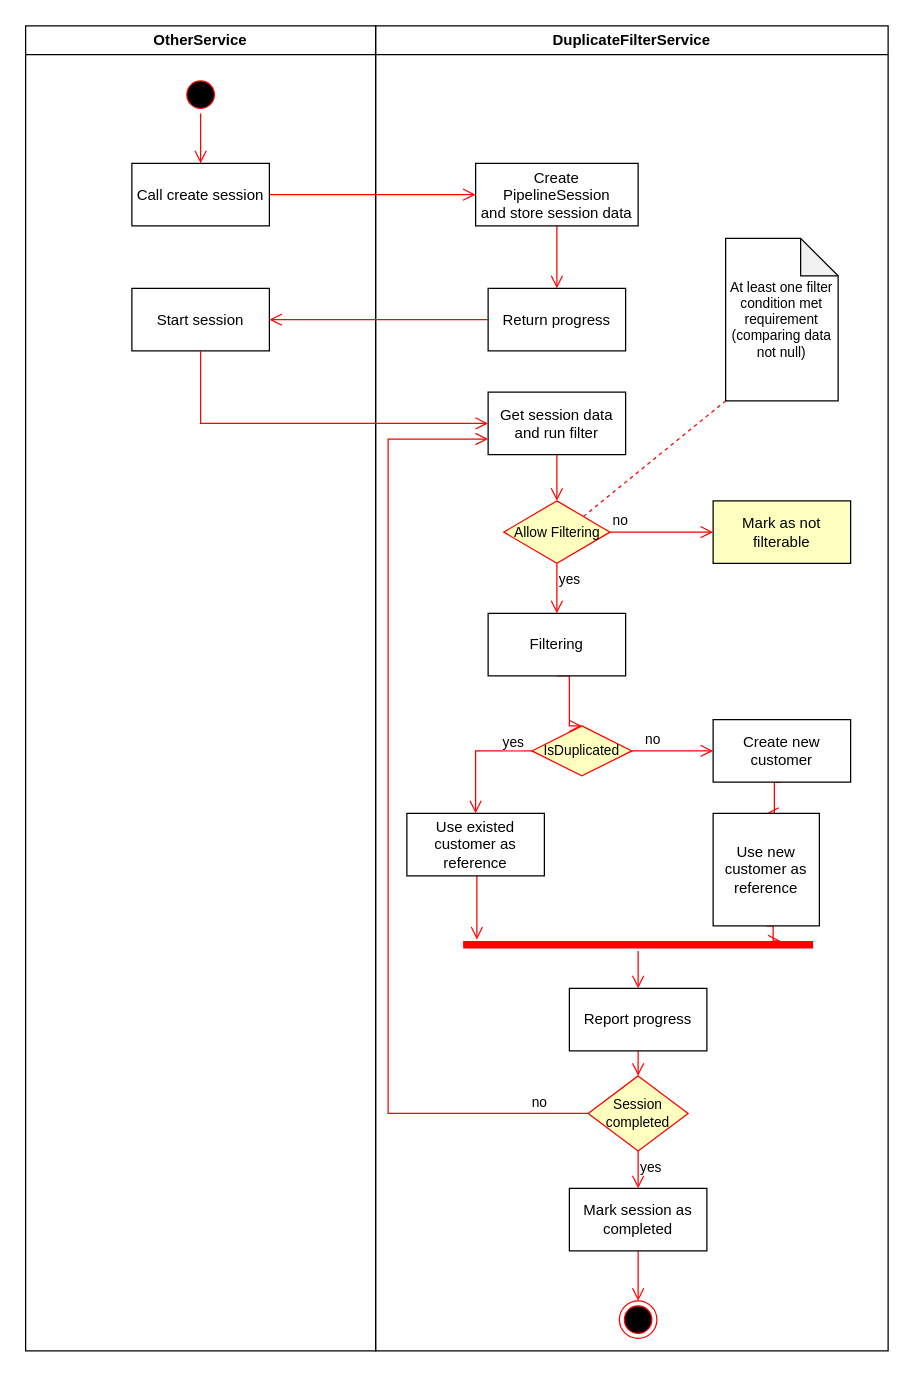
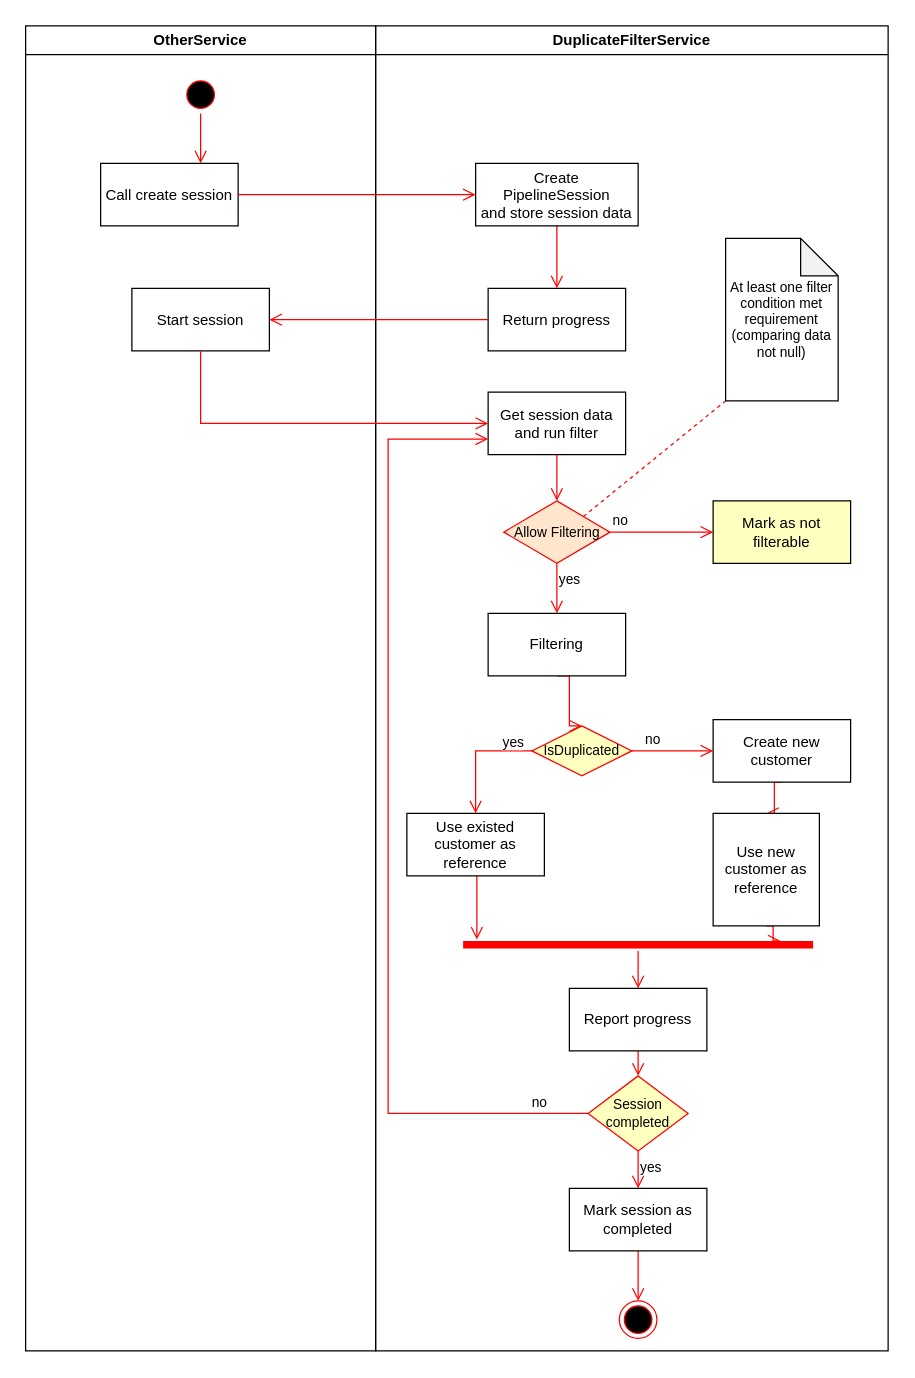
node "Call create session": moved (201, 194) -> (169, 194)
node "Allow Filtering": fillcolor #ffffc0 -> #ffe6cc
